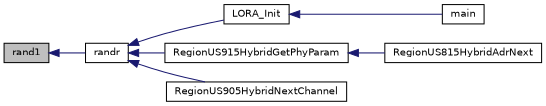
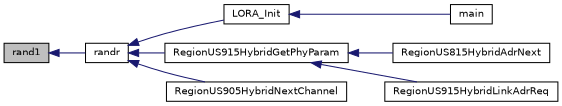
node "RegionUS915HybridLinkAdrReq": added
